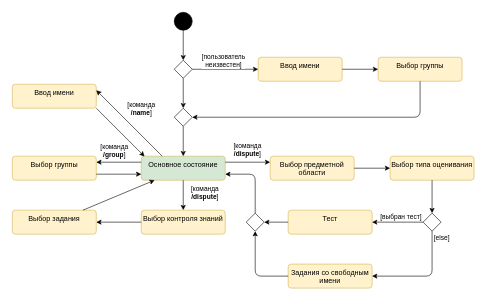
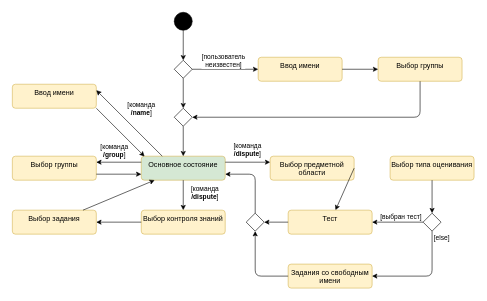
edge "Выбор предметной области" -> "Выбор типа оценивания": now "Выбор предметной области" -> "Тест"
